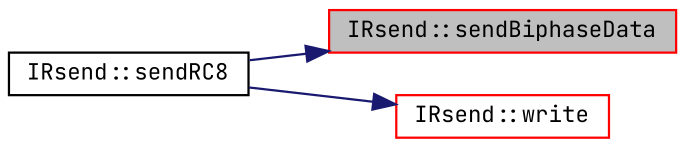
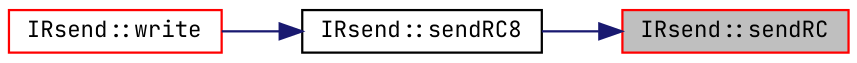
node "IRsend::sendBiphaseData": label "IRsend::sendBiphaseData" -> "IRsend::sendRC"
edge "IRsend::sendRC8" -> "IRsend::write": reversed
